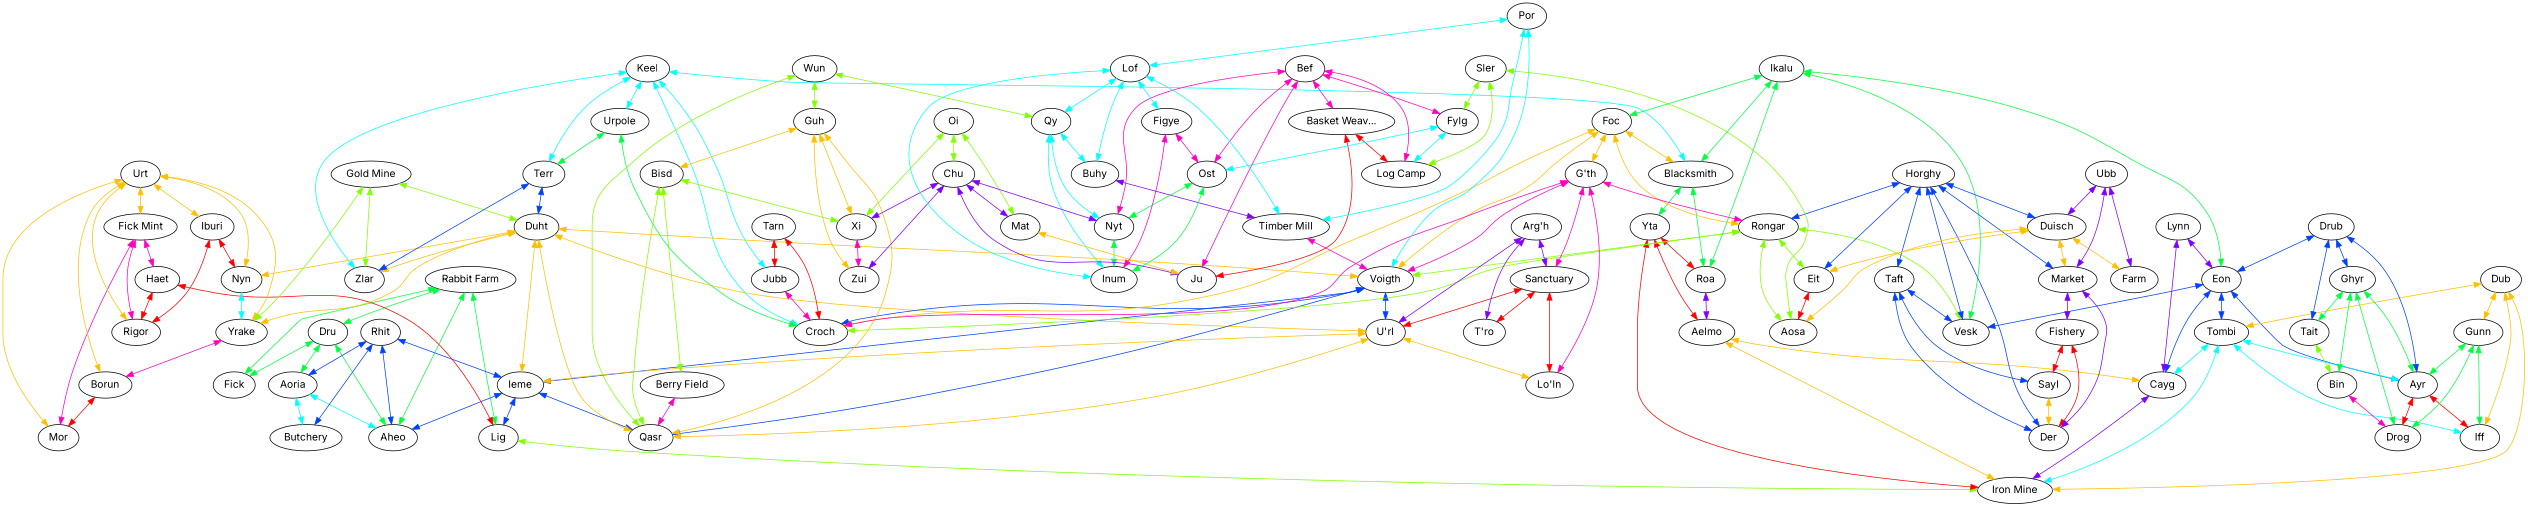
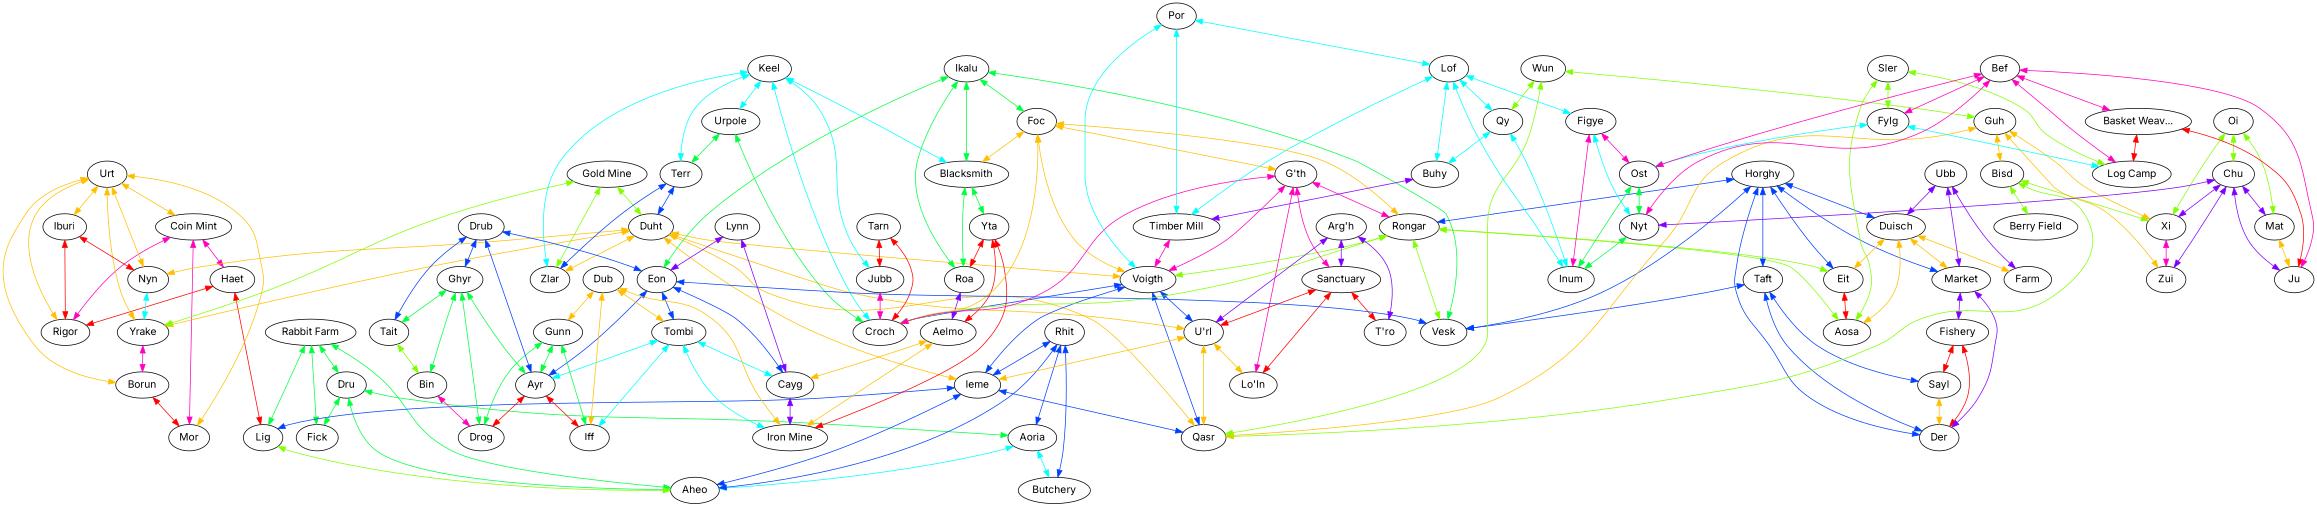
edge "Qy" -- "Nyt": now "Figye" -- "Nyt"
node "Fick Mint": label "Fick Mint" -> "Coin Mint"
edge "Berry Field" -- "Qasr": removed
edge "Lig" -- "Iron Mine": now "Lig" -- "Aheo"
